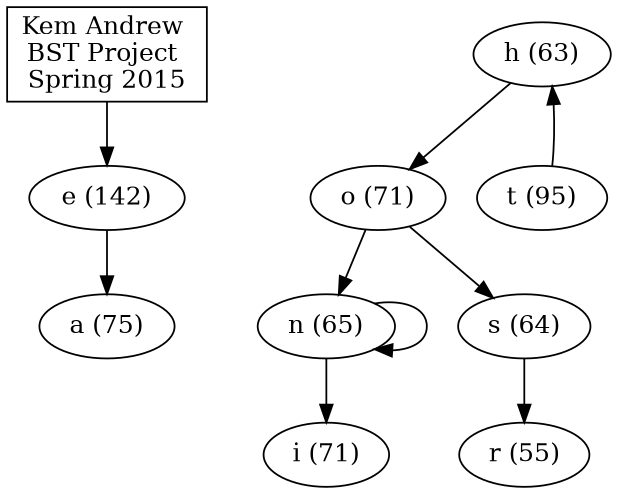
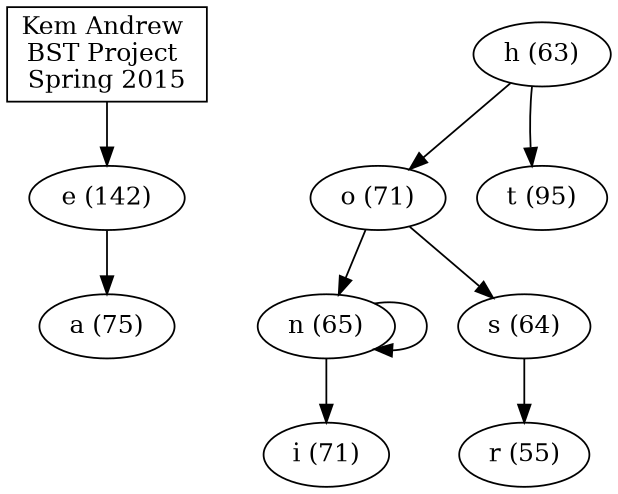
edge "t (95)" -> "h (63)": reversed
